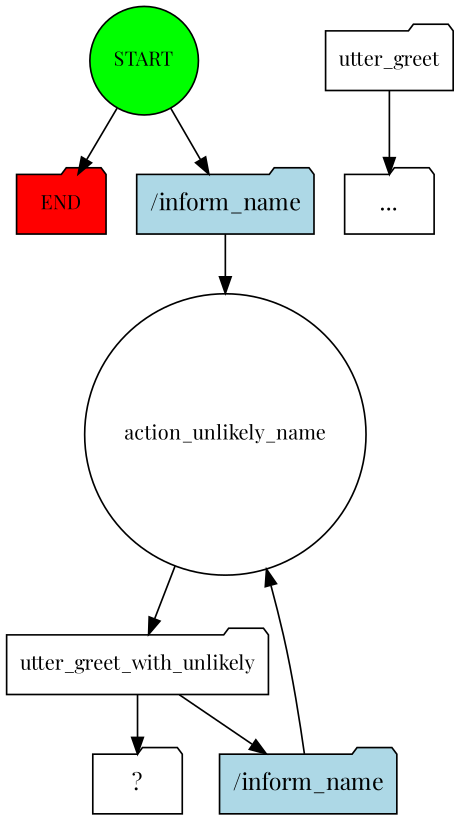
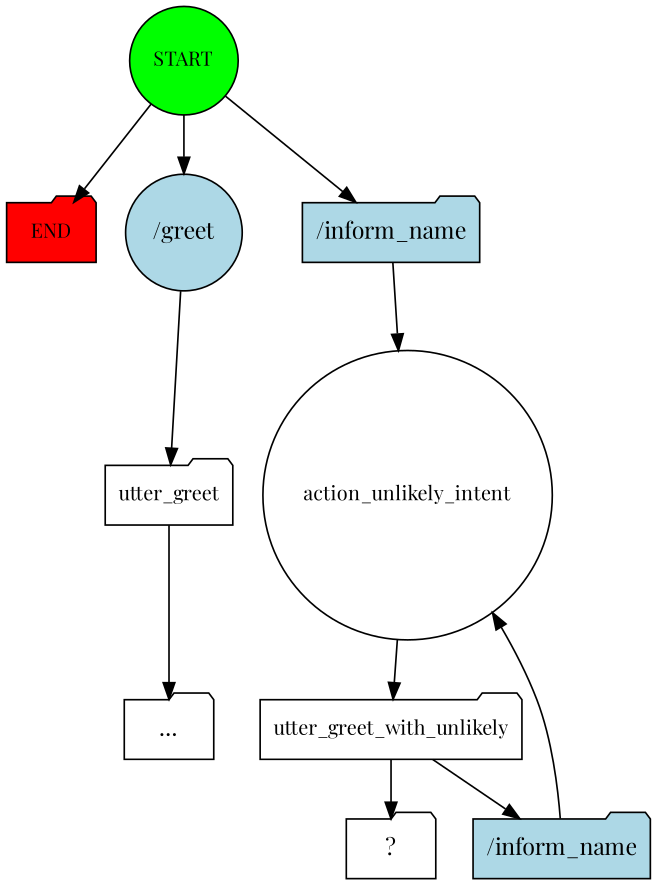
node "/greet": added
node "action_unlikely_name": label "action_unlikely_name" -> "action_unlikely_intent"
